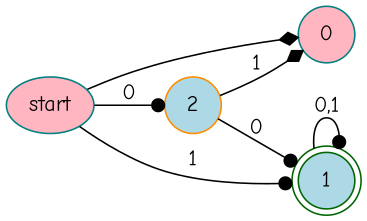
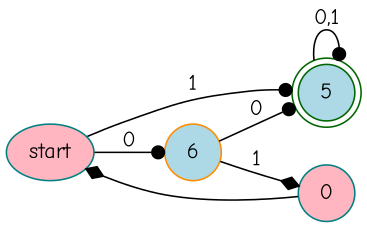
edge "start" -> "0": reversed
node "2": label "2" -> "6"
node "1": label "1" -> "5"
